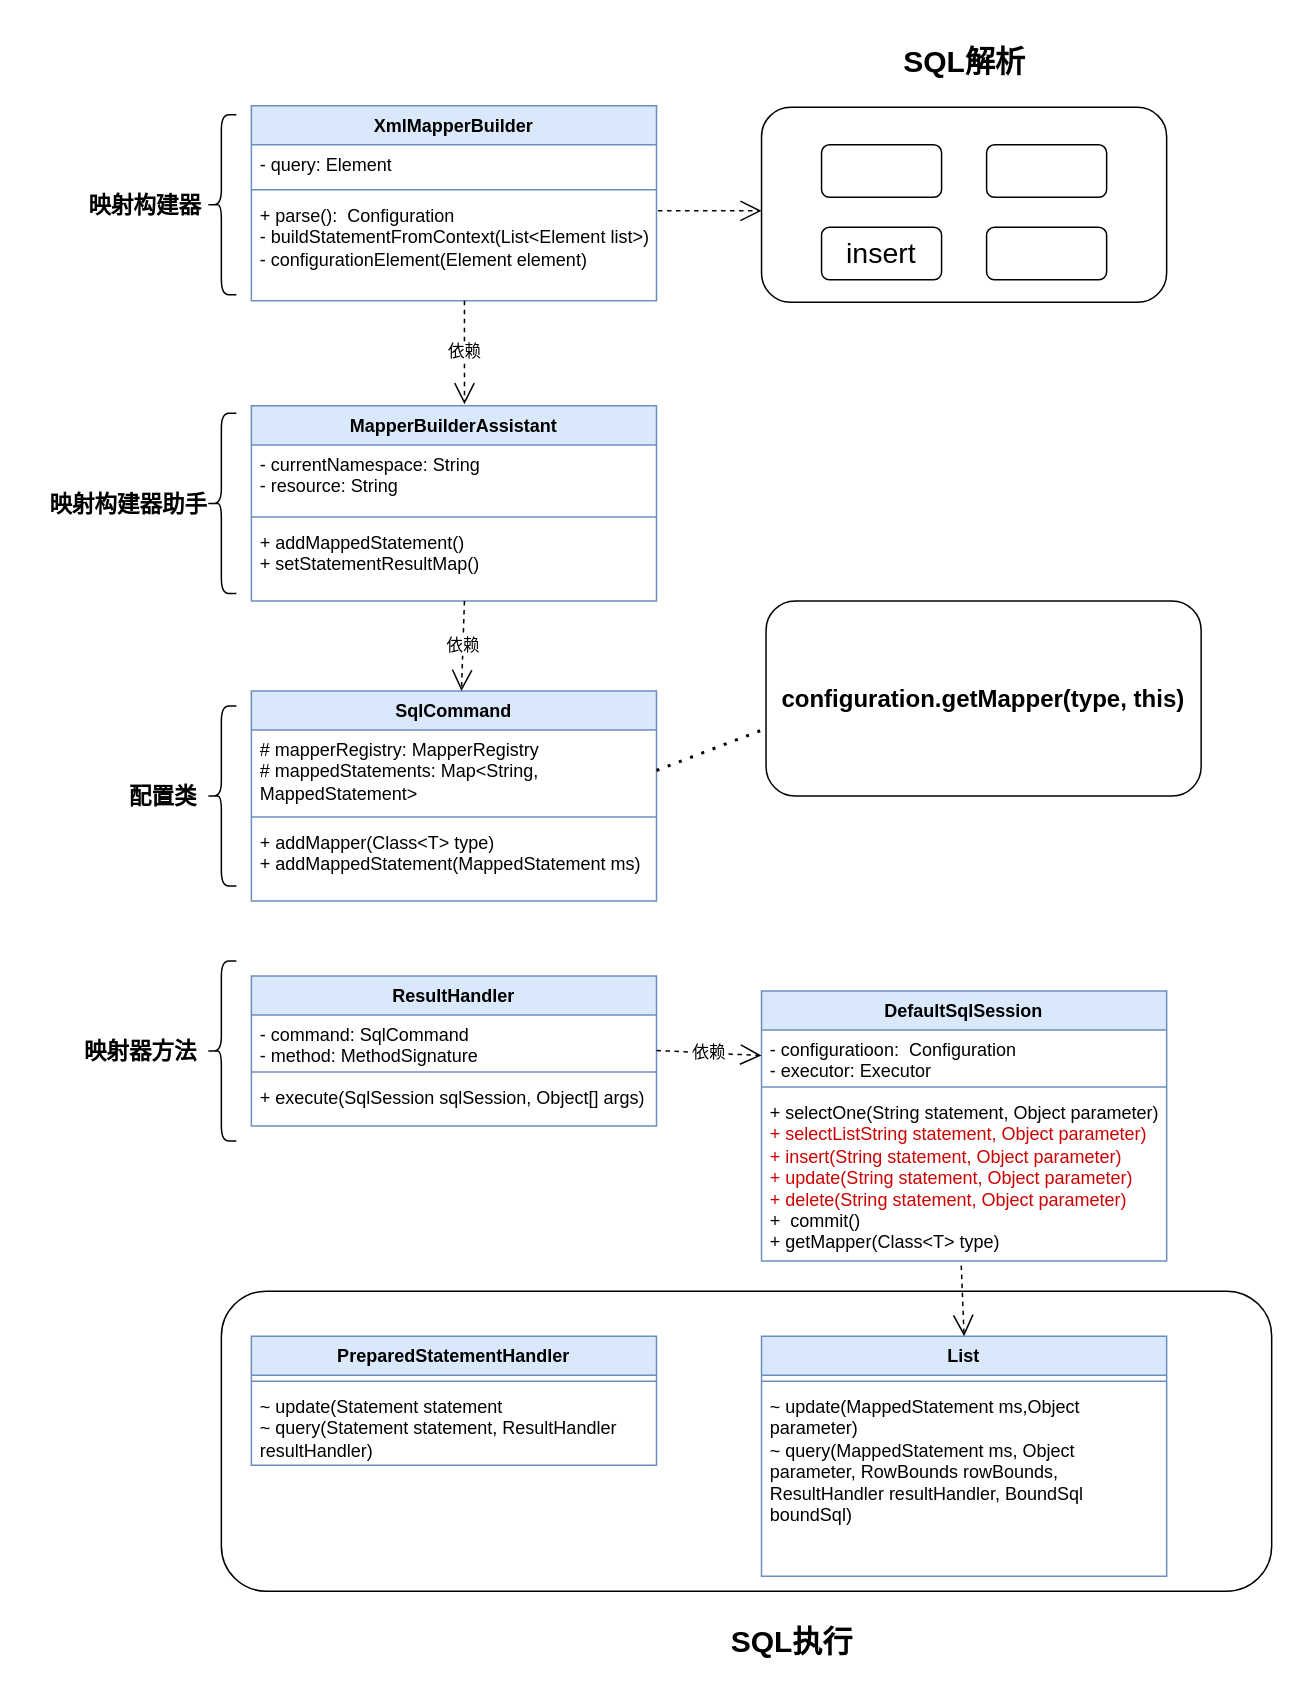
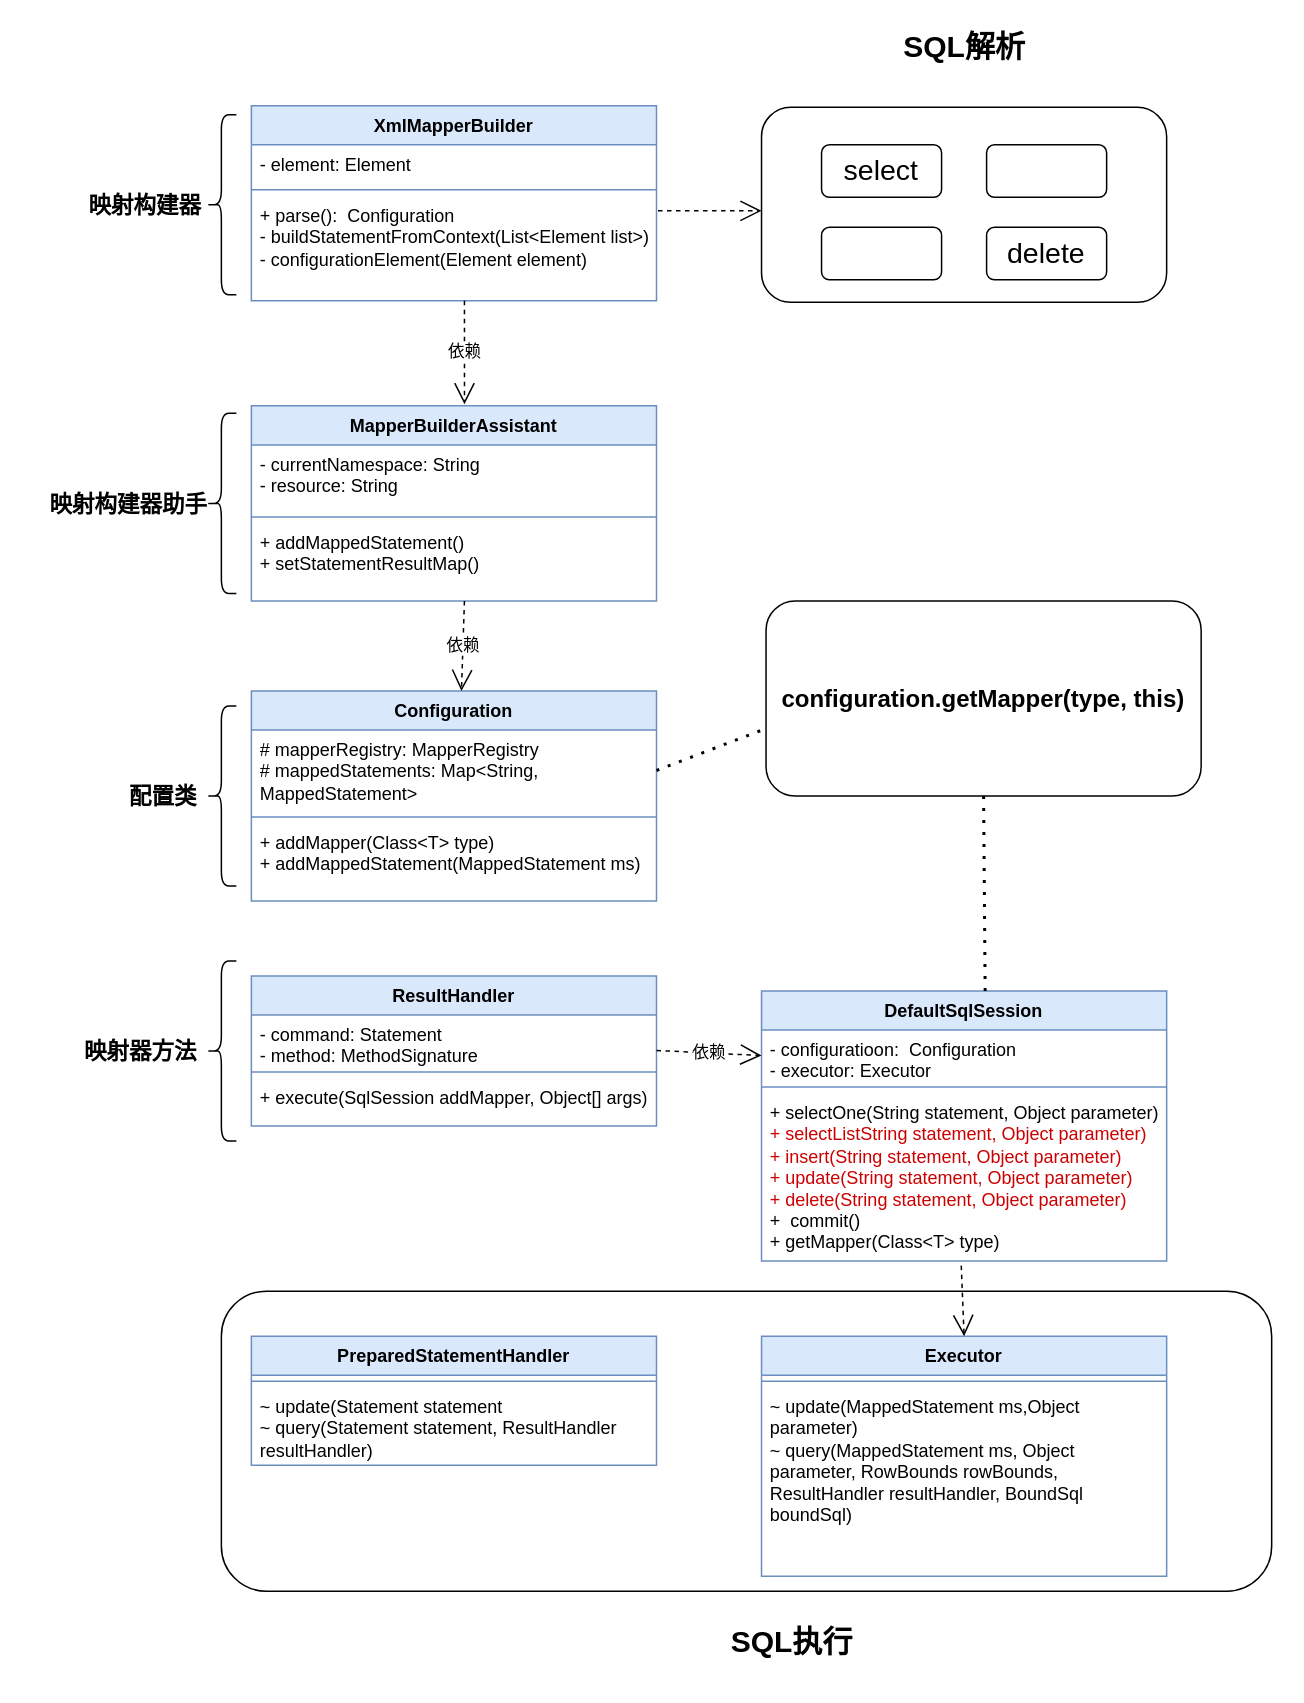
node "SQL解析": moved (964, 61) -> (964, 46)
node "- query: Element": label "- query: Element" -> "- element: Element"
node "select": added
node "insert": removed
node "delete": added
node "SqlCommand": label "SqlCommand" -> "Configuration"
edge "configuration.getMapper(type, this)" -- "DefaultSqlSession": added
node "- command: SqlCommand - method: MethodSignature": label "- command: SqlCommand - method: MethodSignature" -> "- command: Statement - method: MethodSignature"
node "+ execute(SqlSession sqlSession, Object[] args)": label "+ execute(SqlSession sqlSession, Object[] args)" -> "+ execute(SqlSession addMapper, Object[] args)"
node "List": label "List" -> "Executor"
